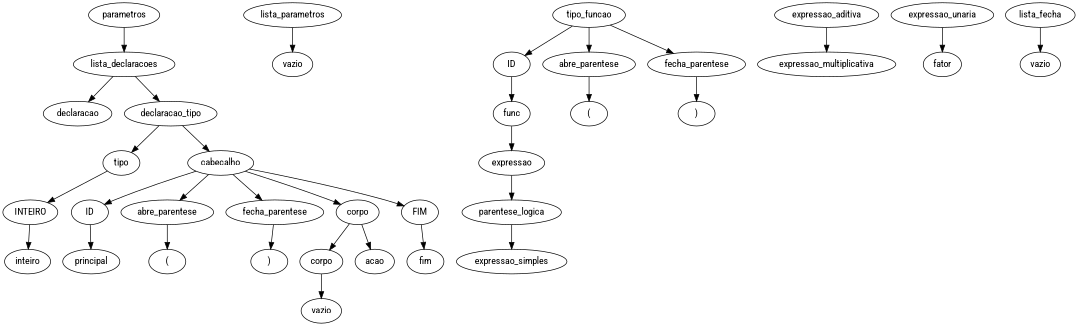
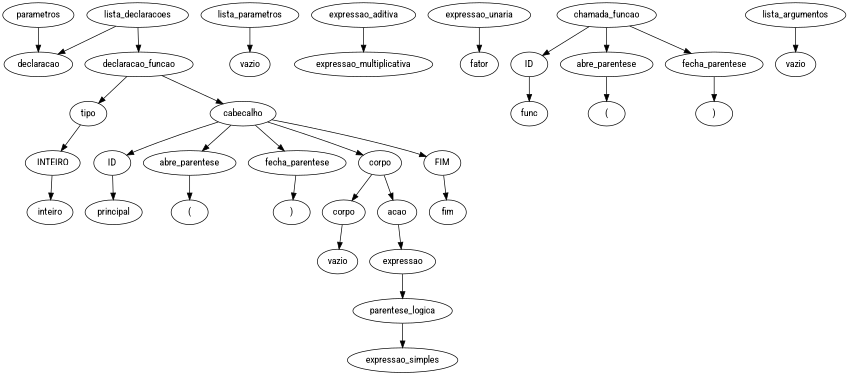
node "tipo_funcao": label "tipo_funcao" -> "chamada_funcao"
node "lista_fecha": label "lista_fecha" -> "lista_argumentos"
edge "parametros" -> "lista_declaracoes": now "parametros" -> "declaracao"
node "declaracao_tipo": label "declaracao_tipo" -> "declaracao_funcao"
edge "func" -> "expressao": now "acao" -> "expressao"
